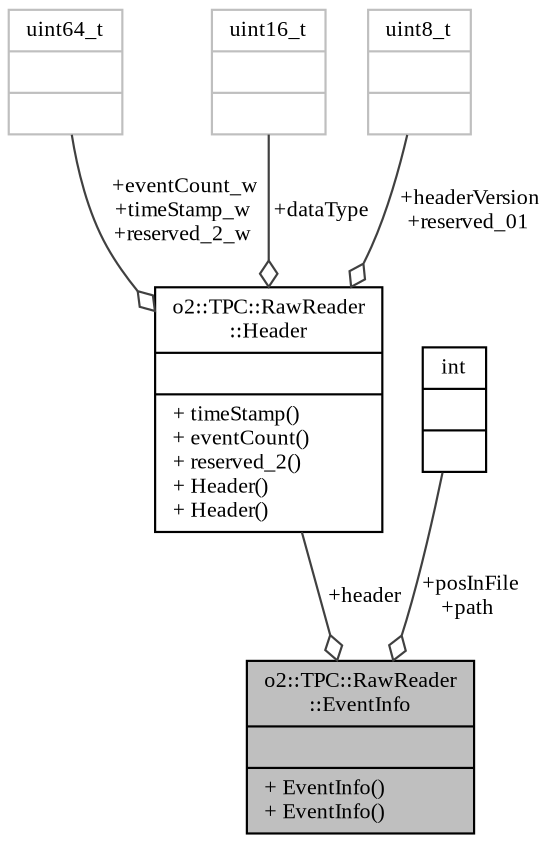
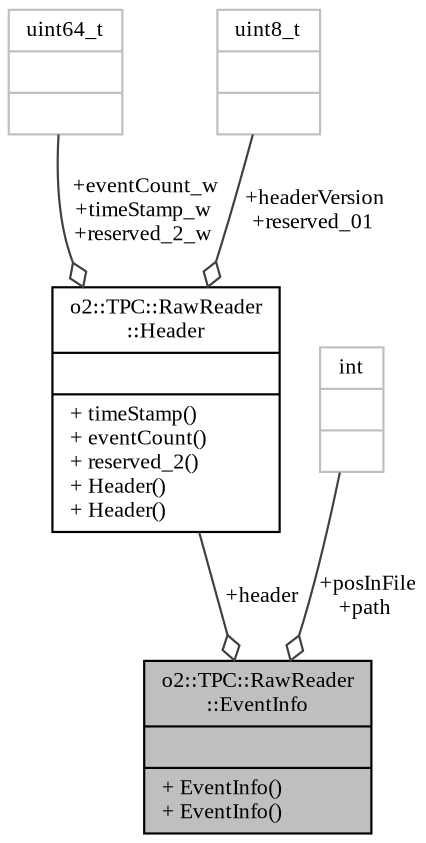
node "uint16_t": removed
node "int": color black -> grey75
